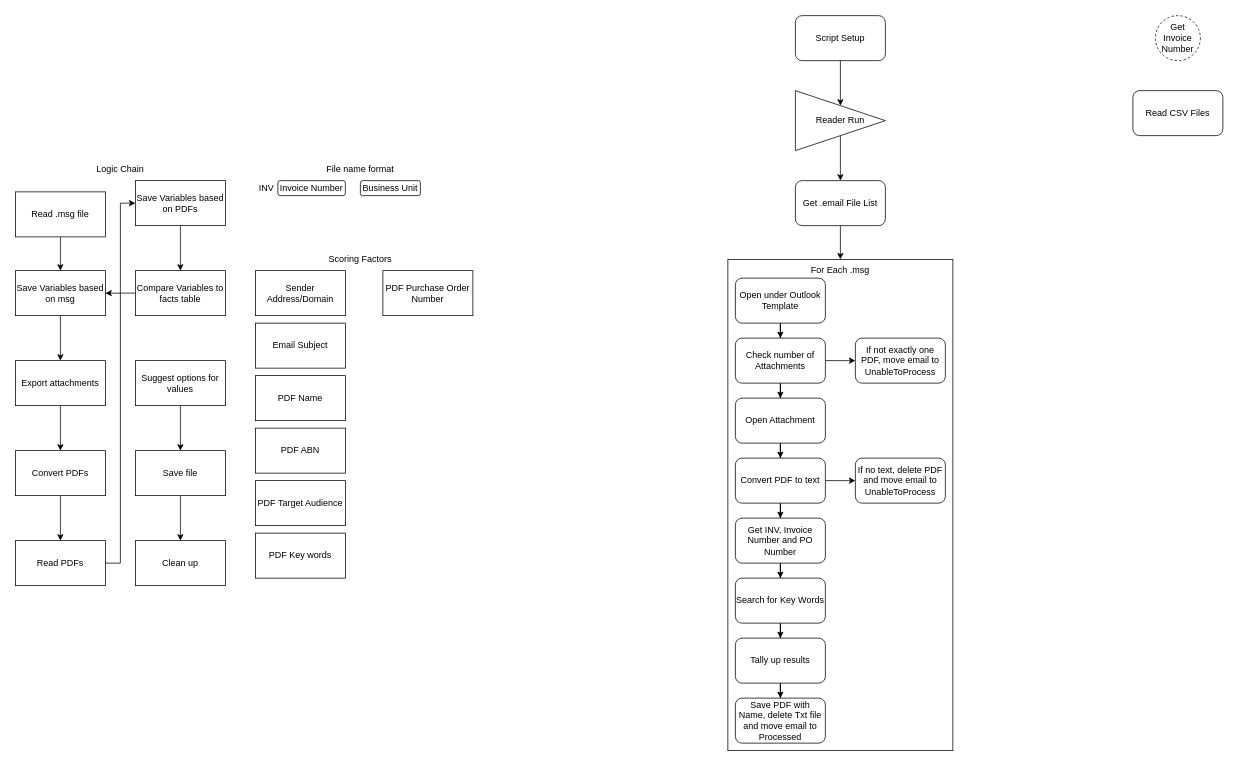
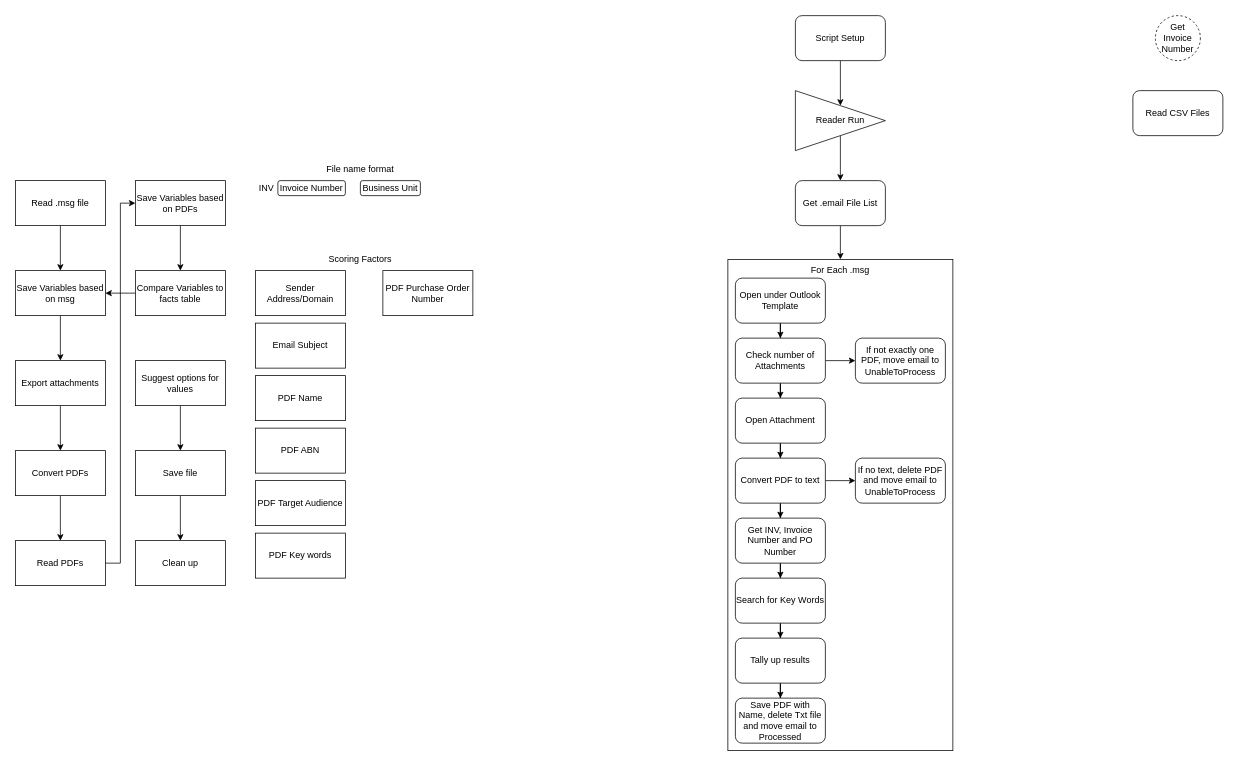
node "Logic Chain": removed
node "Read .msg file": moved (60, 214) -> (60, 203)
